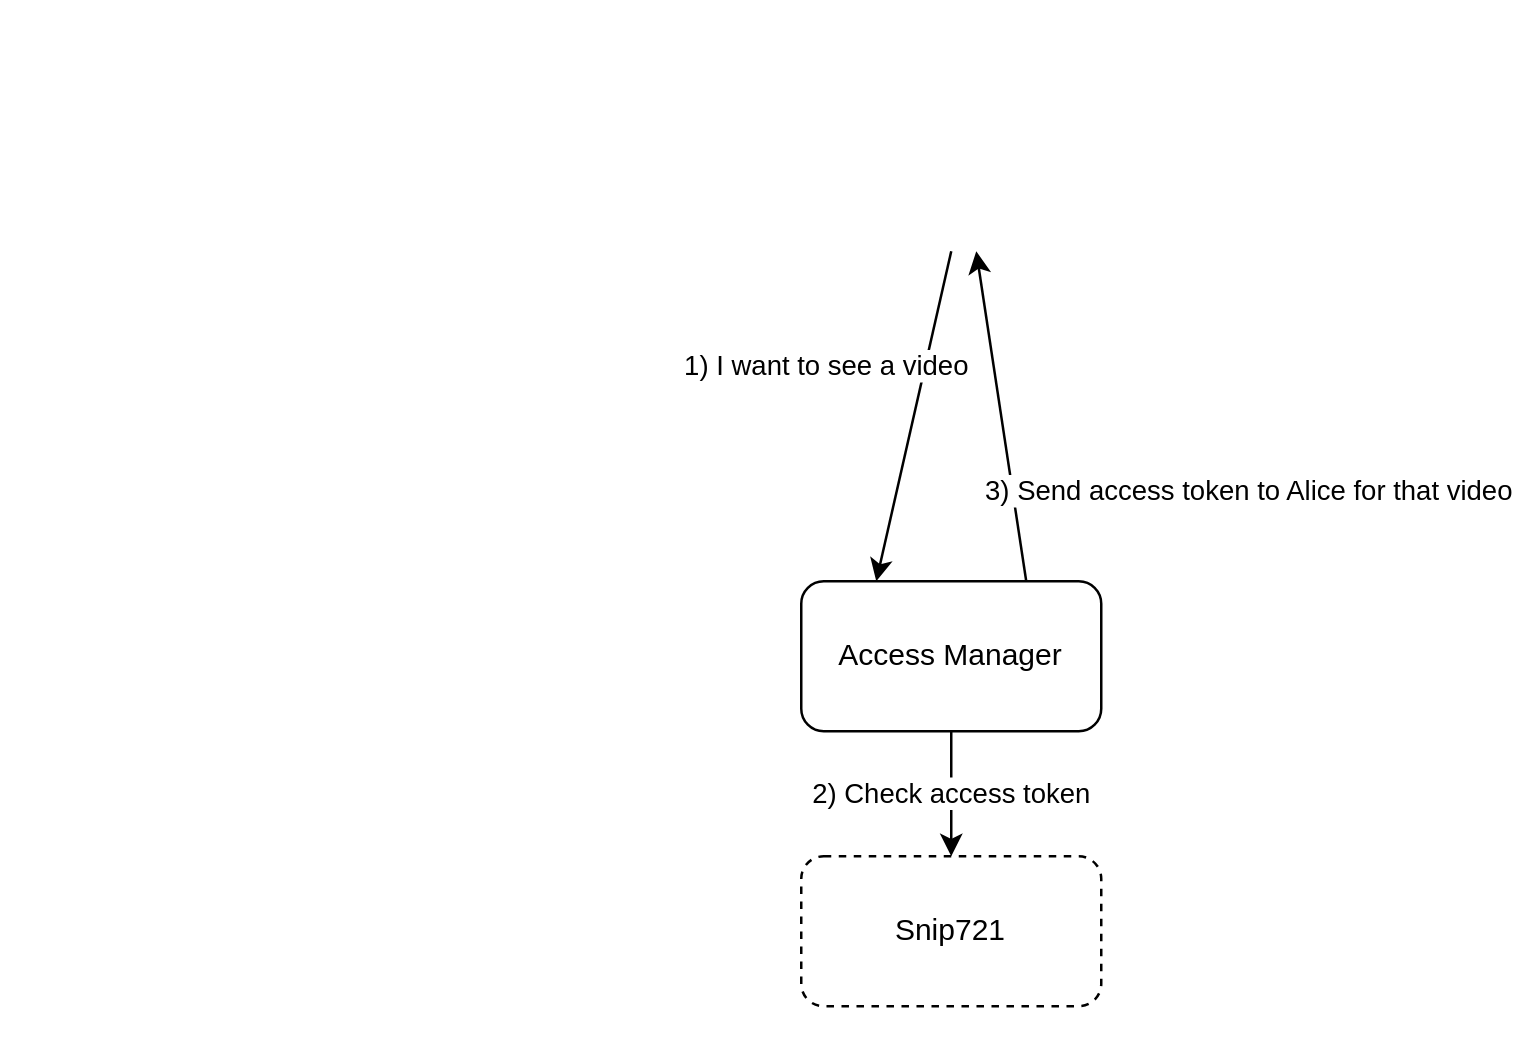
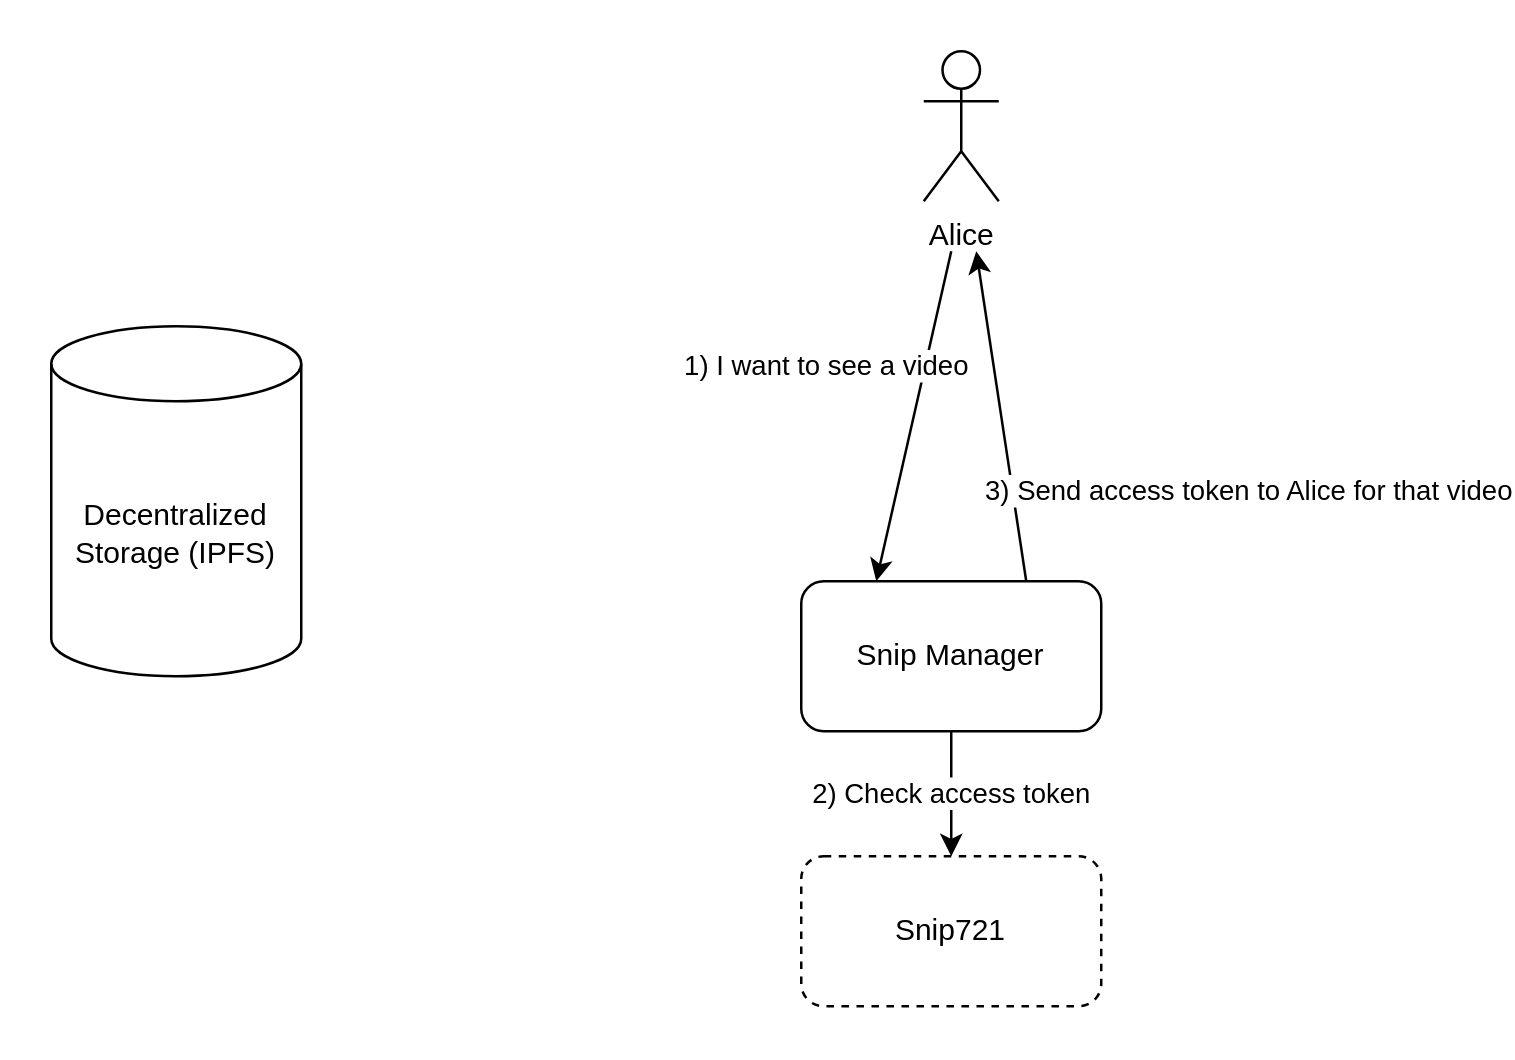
node "Alice": added
node "Decentralized Storage (IPFS)": added
node "Access Manager": label "Access Manager" -> "Snip Manager"
